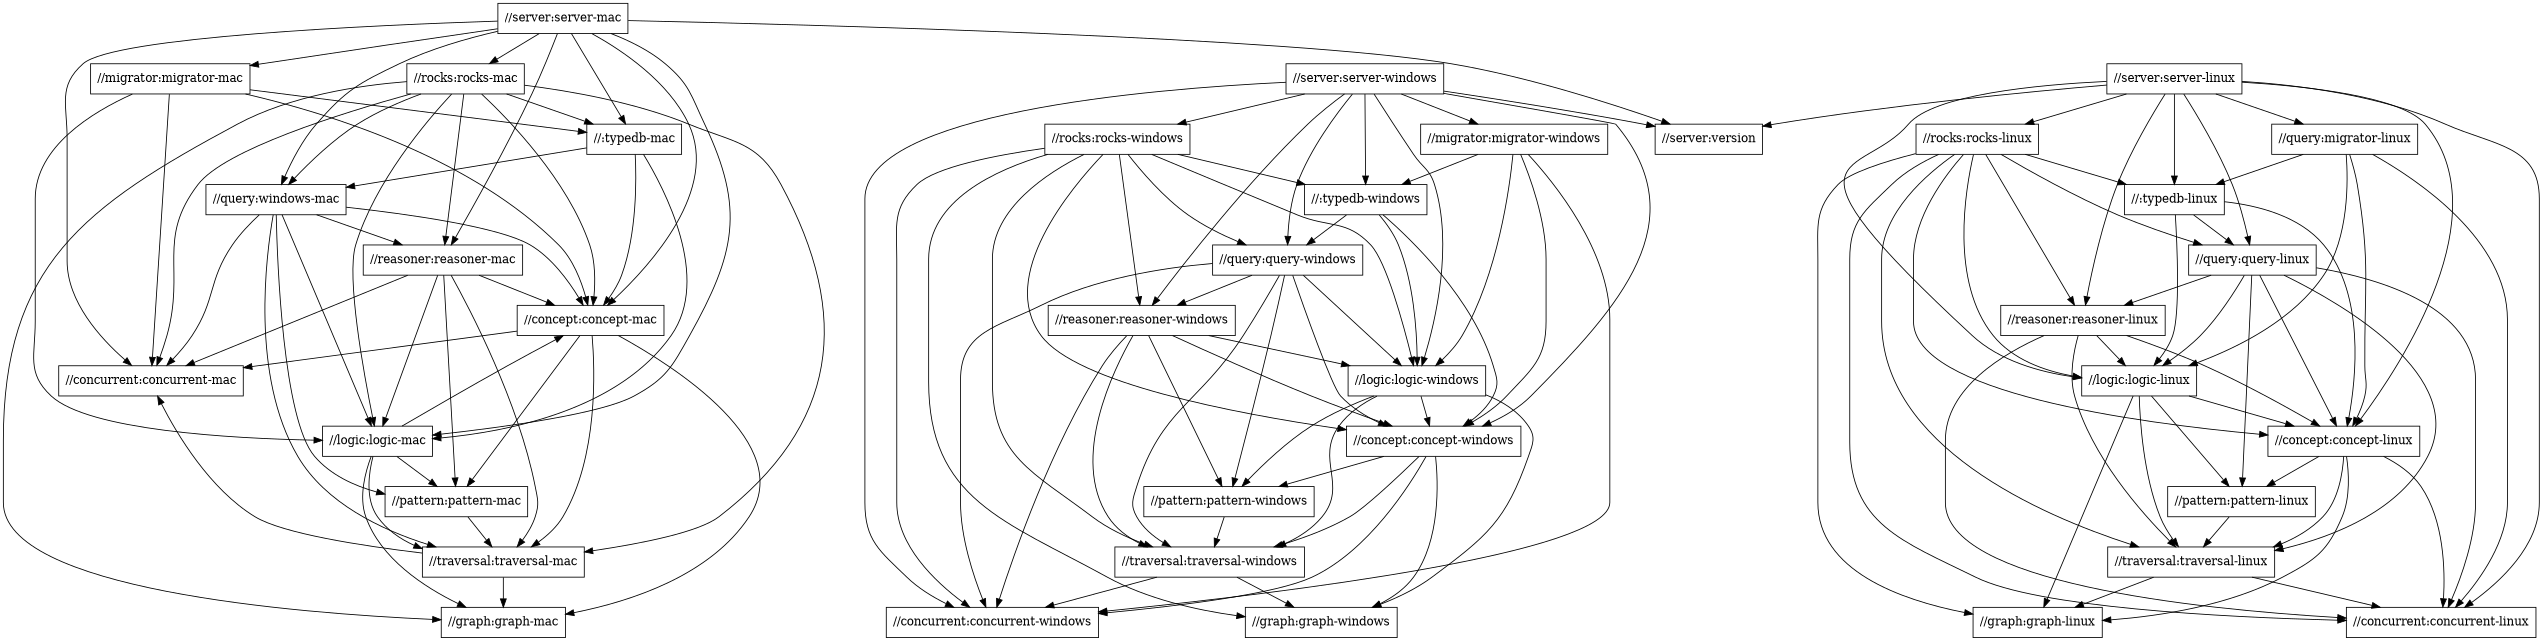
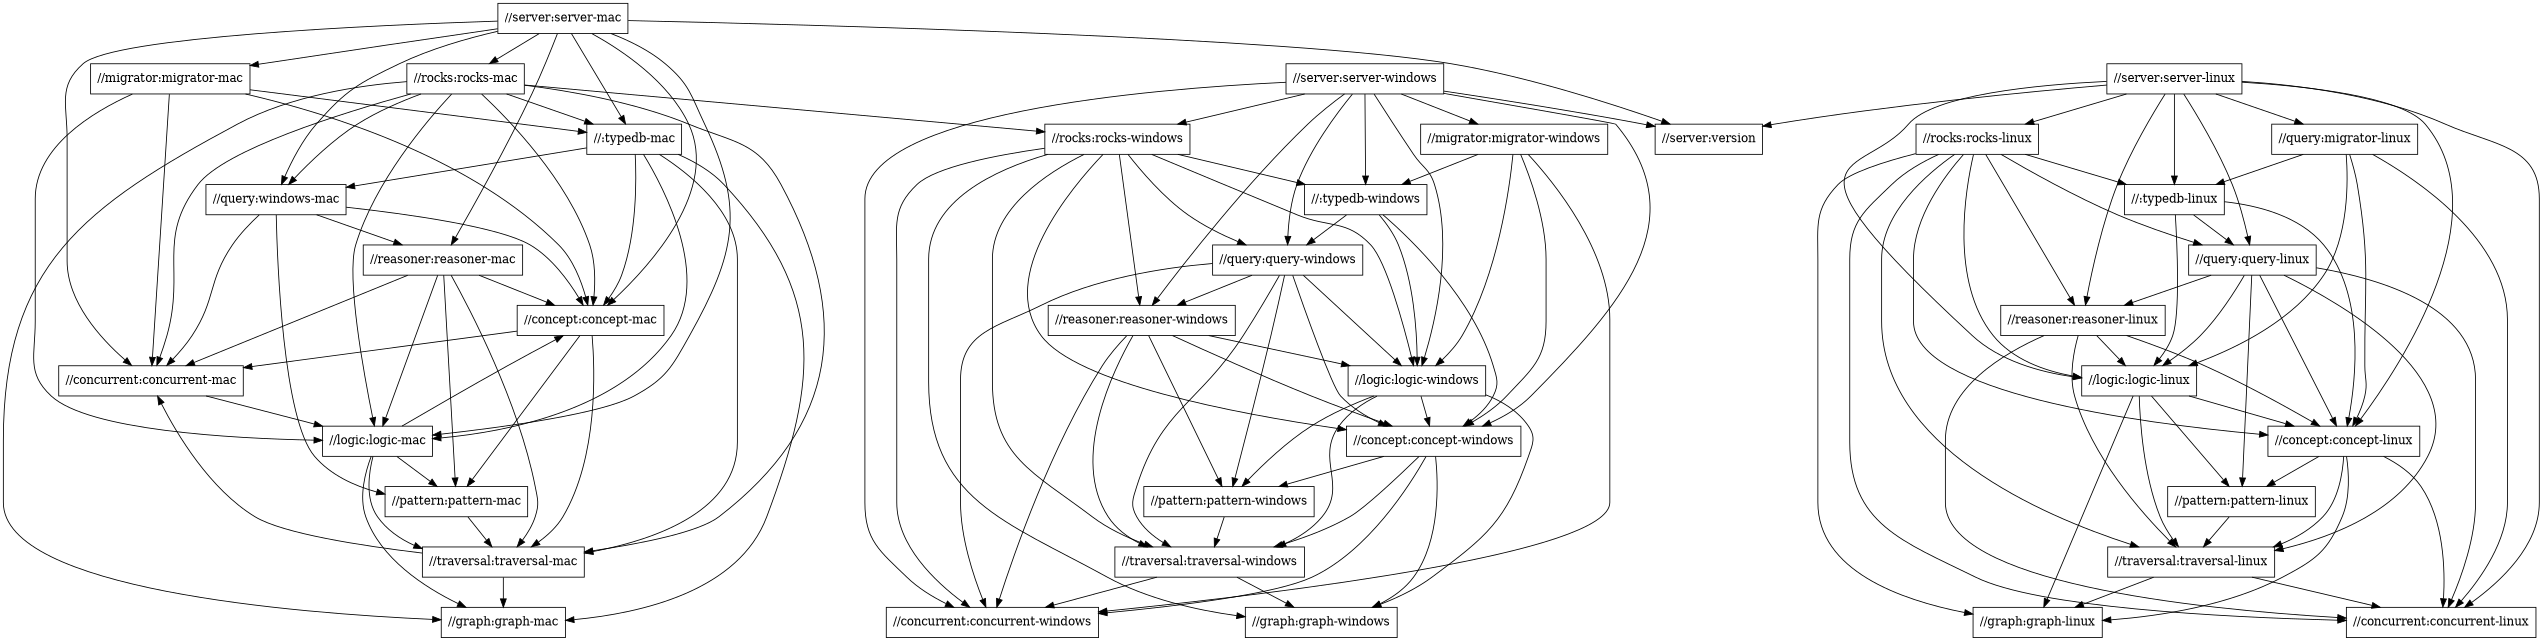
edge "//rocks:rocks-mac" -> "//reasoner:reasoner-mac": now "//rocks:rocks-mac" -> "//rocks:rocks-windows"
edge "//query:windows-mac" -> "//logic:logic-mac": now "//concurrent:concurrent-mac" -> "//logic:logic-mac"
edge "//query:windows-mac" -> "//traversal:traversal-mac": now "//:typedb-mac" -> "//traversal:traversal-mac"
edge "//concept:concept-mac" -> "//graph:graph-mac": now "//:typedb-mac" -> "//graph:graph-mac"
